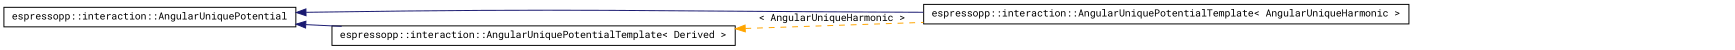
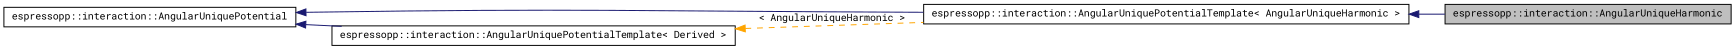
node "espressopp::interaction::AngularUniqueHarmonic": added
